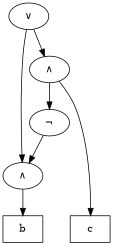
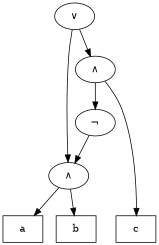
node "a": added
